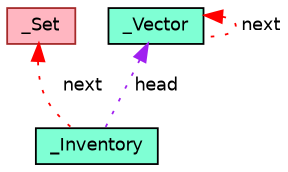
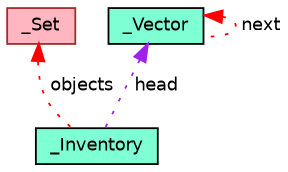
edge "_Inventory" -> "_Set": label " next" -> " objects"
